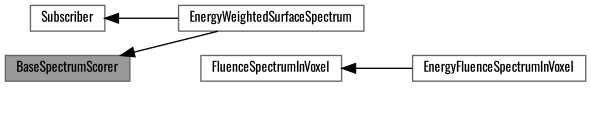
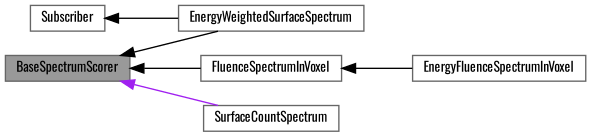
edge "FluenceSpectrumInVoxel" -> "BaseSpectrumScorer": added
node "SurfaceCountSpectrum": added
